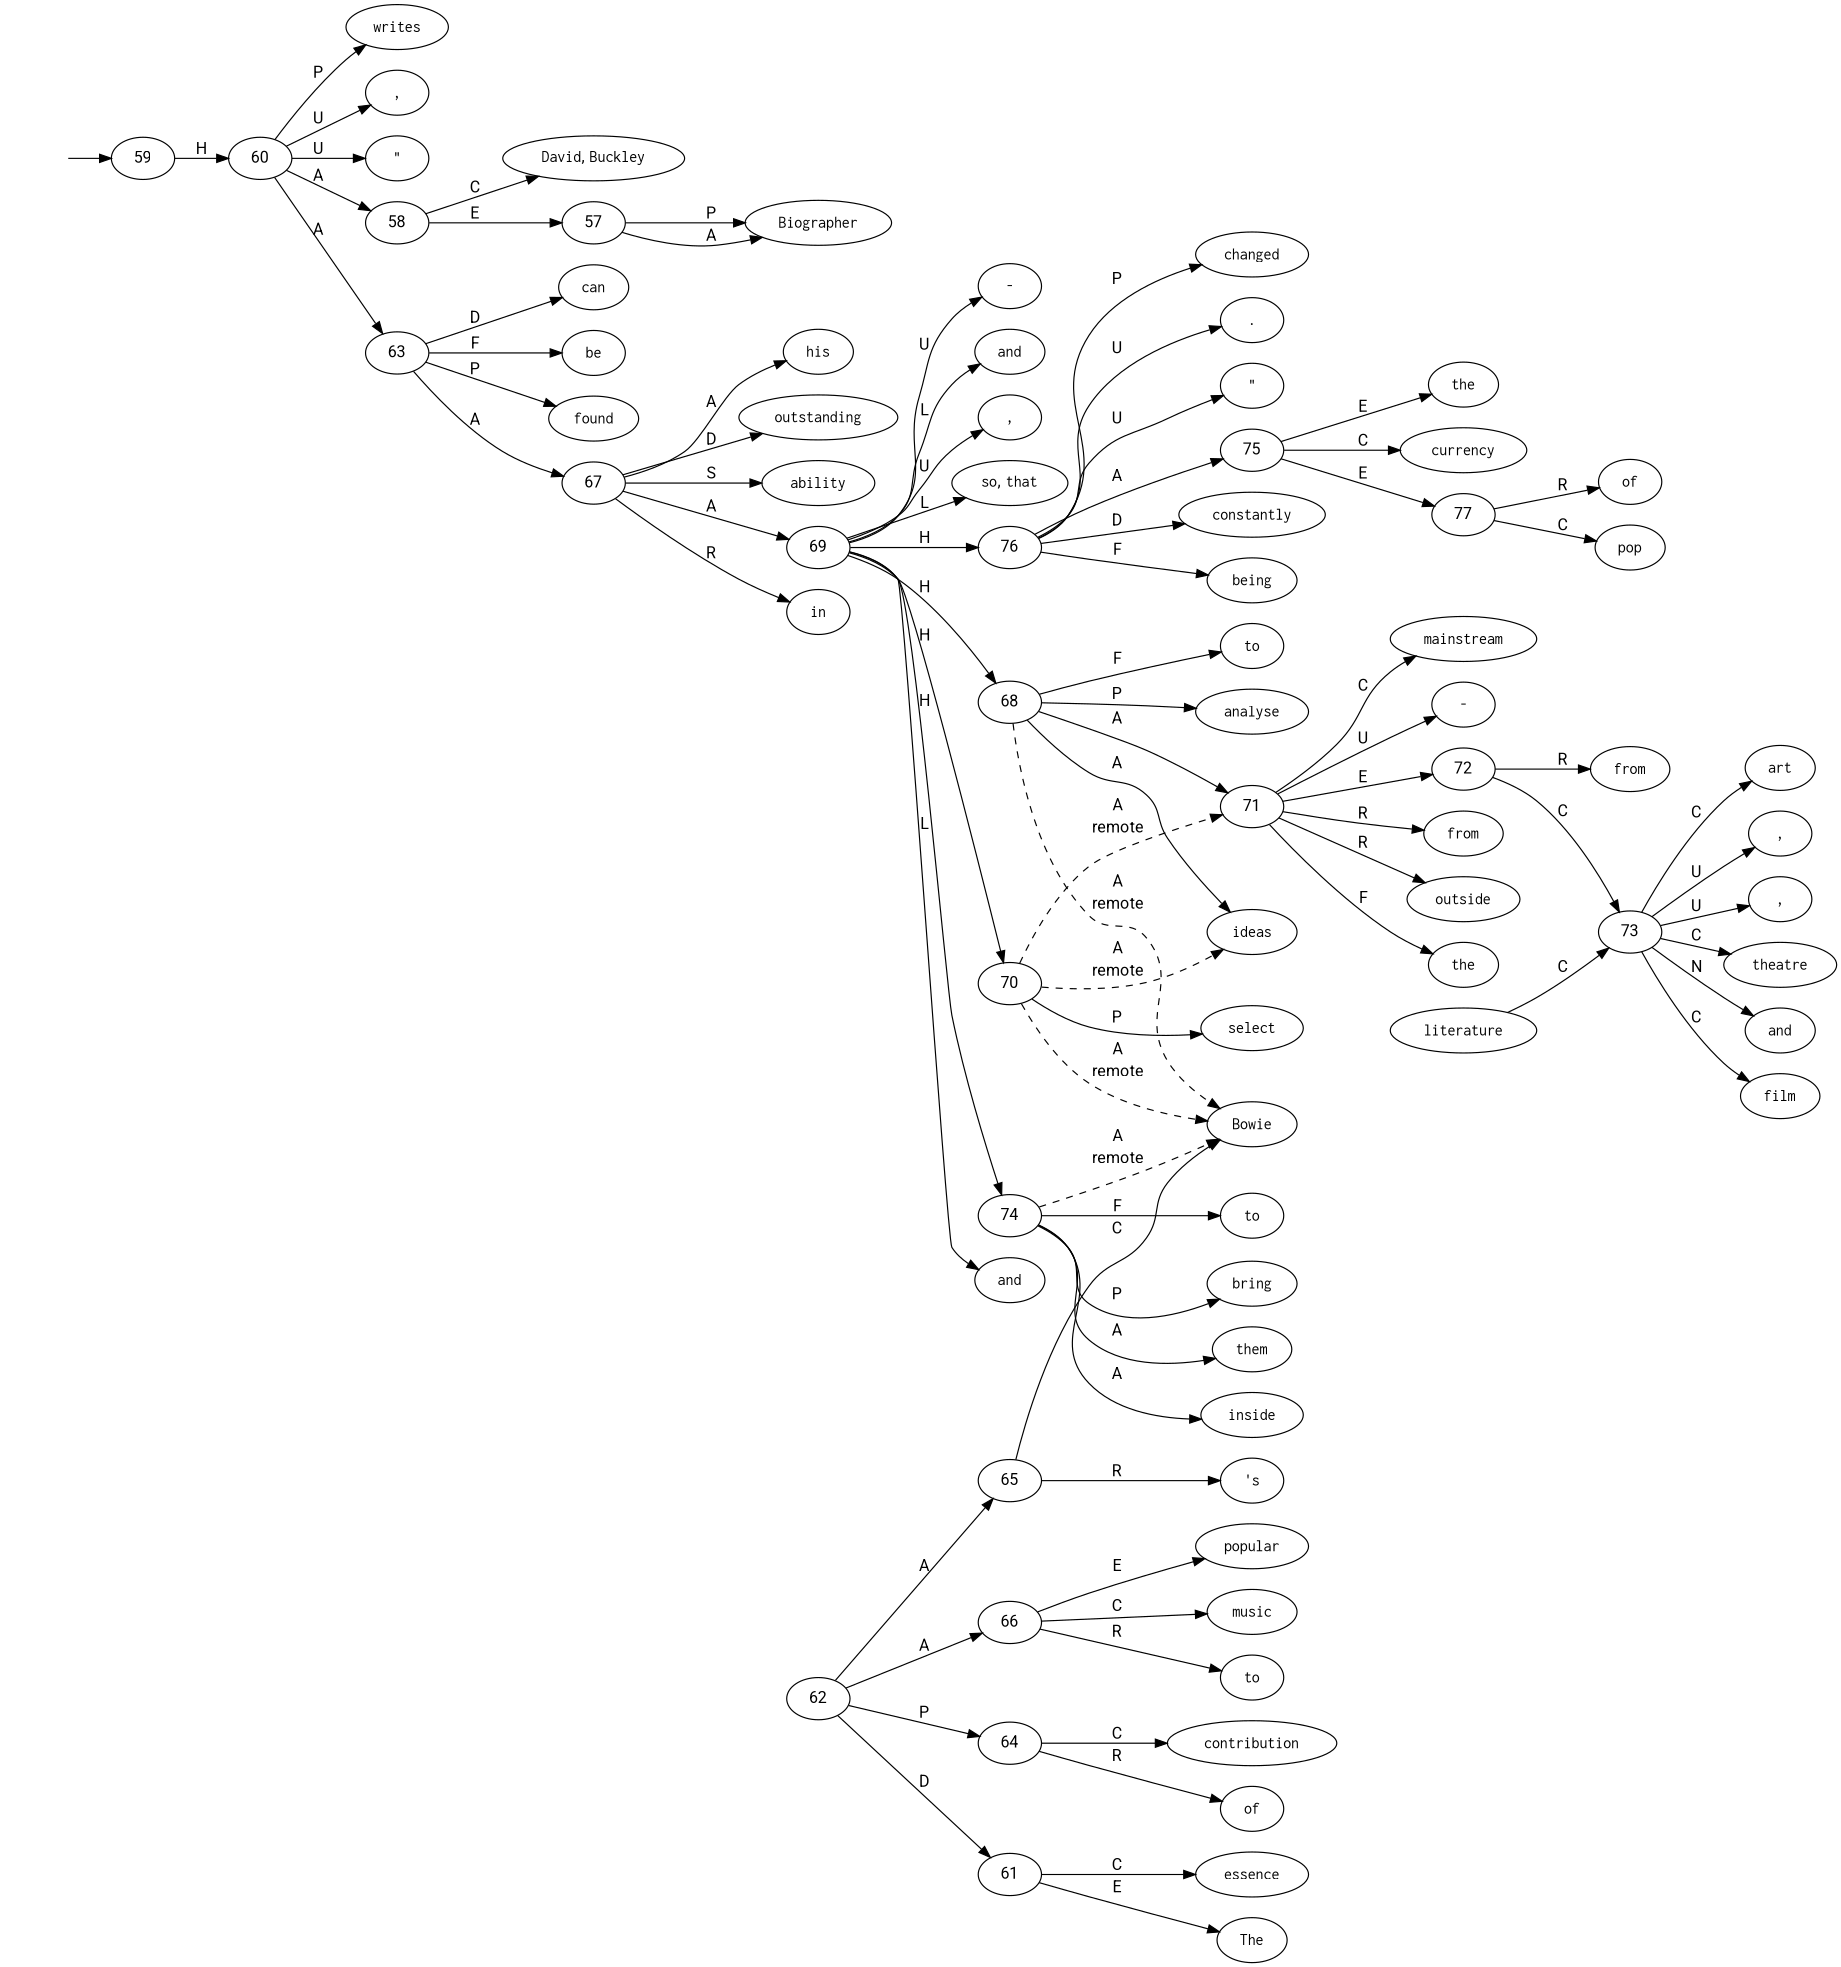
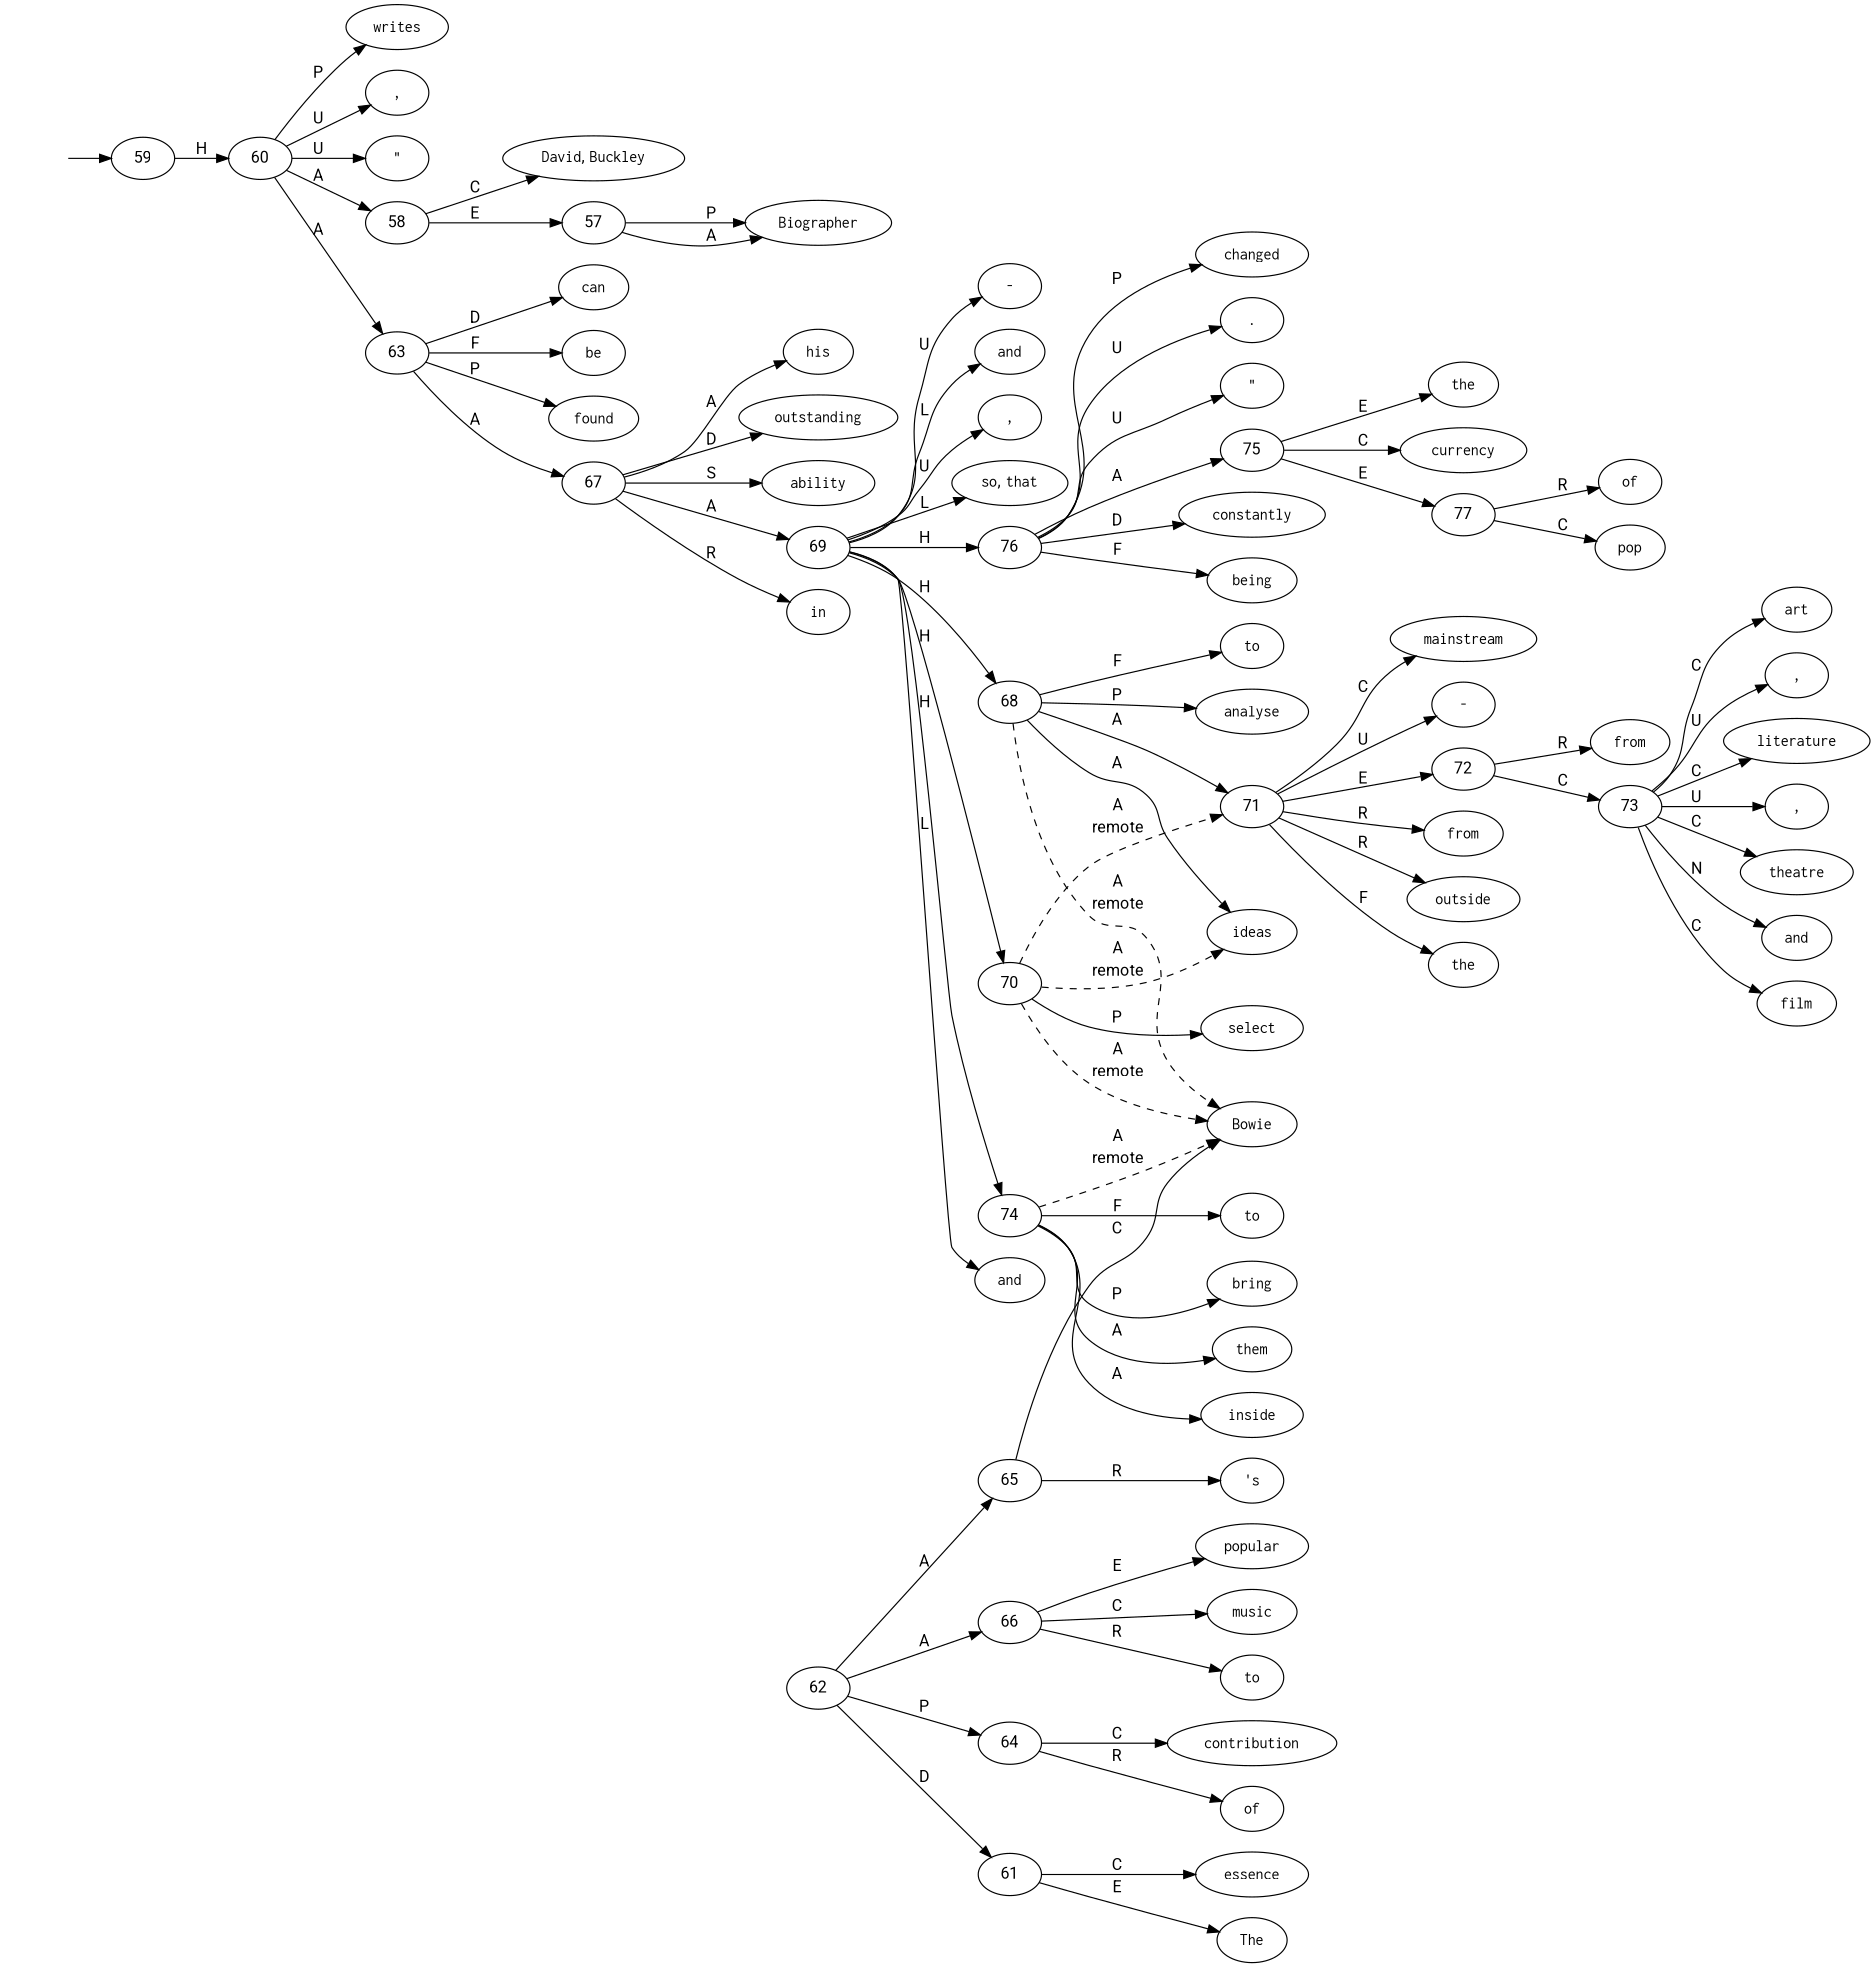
edge "literature" -> "73": reversed
